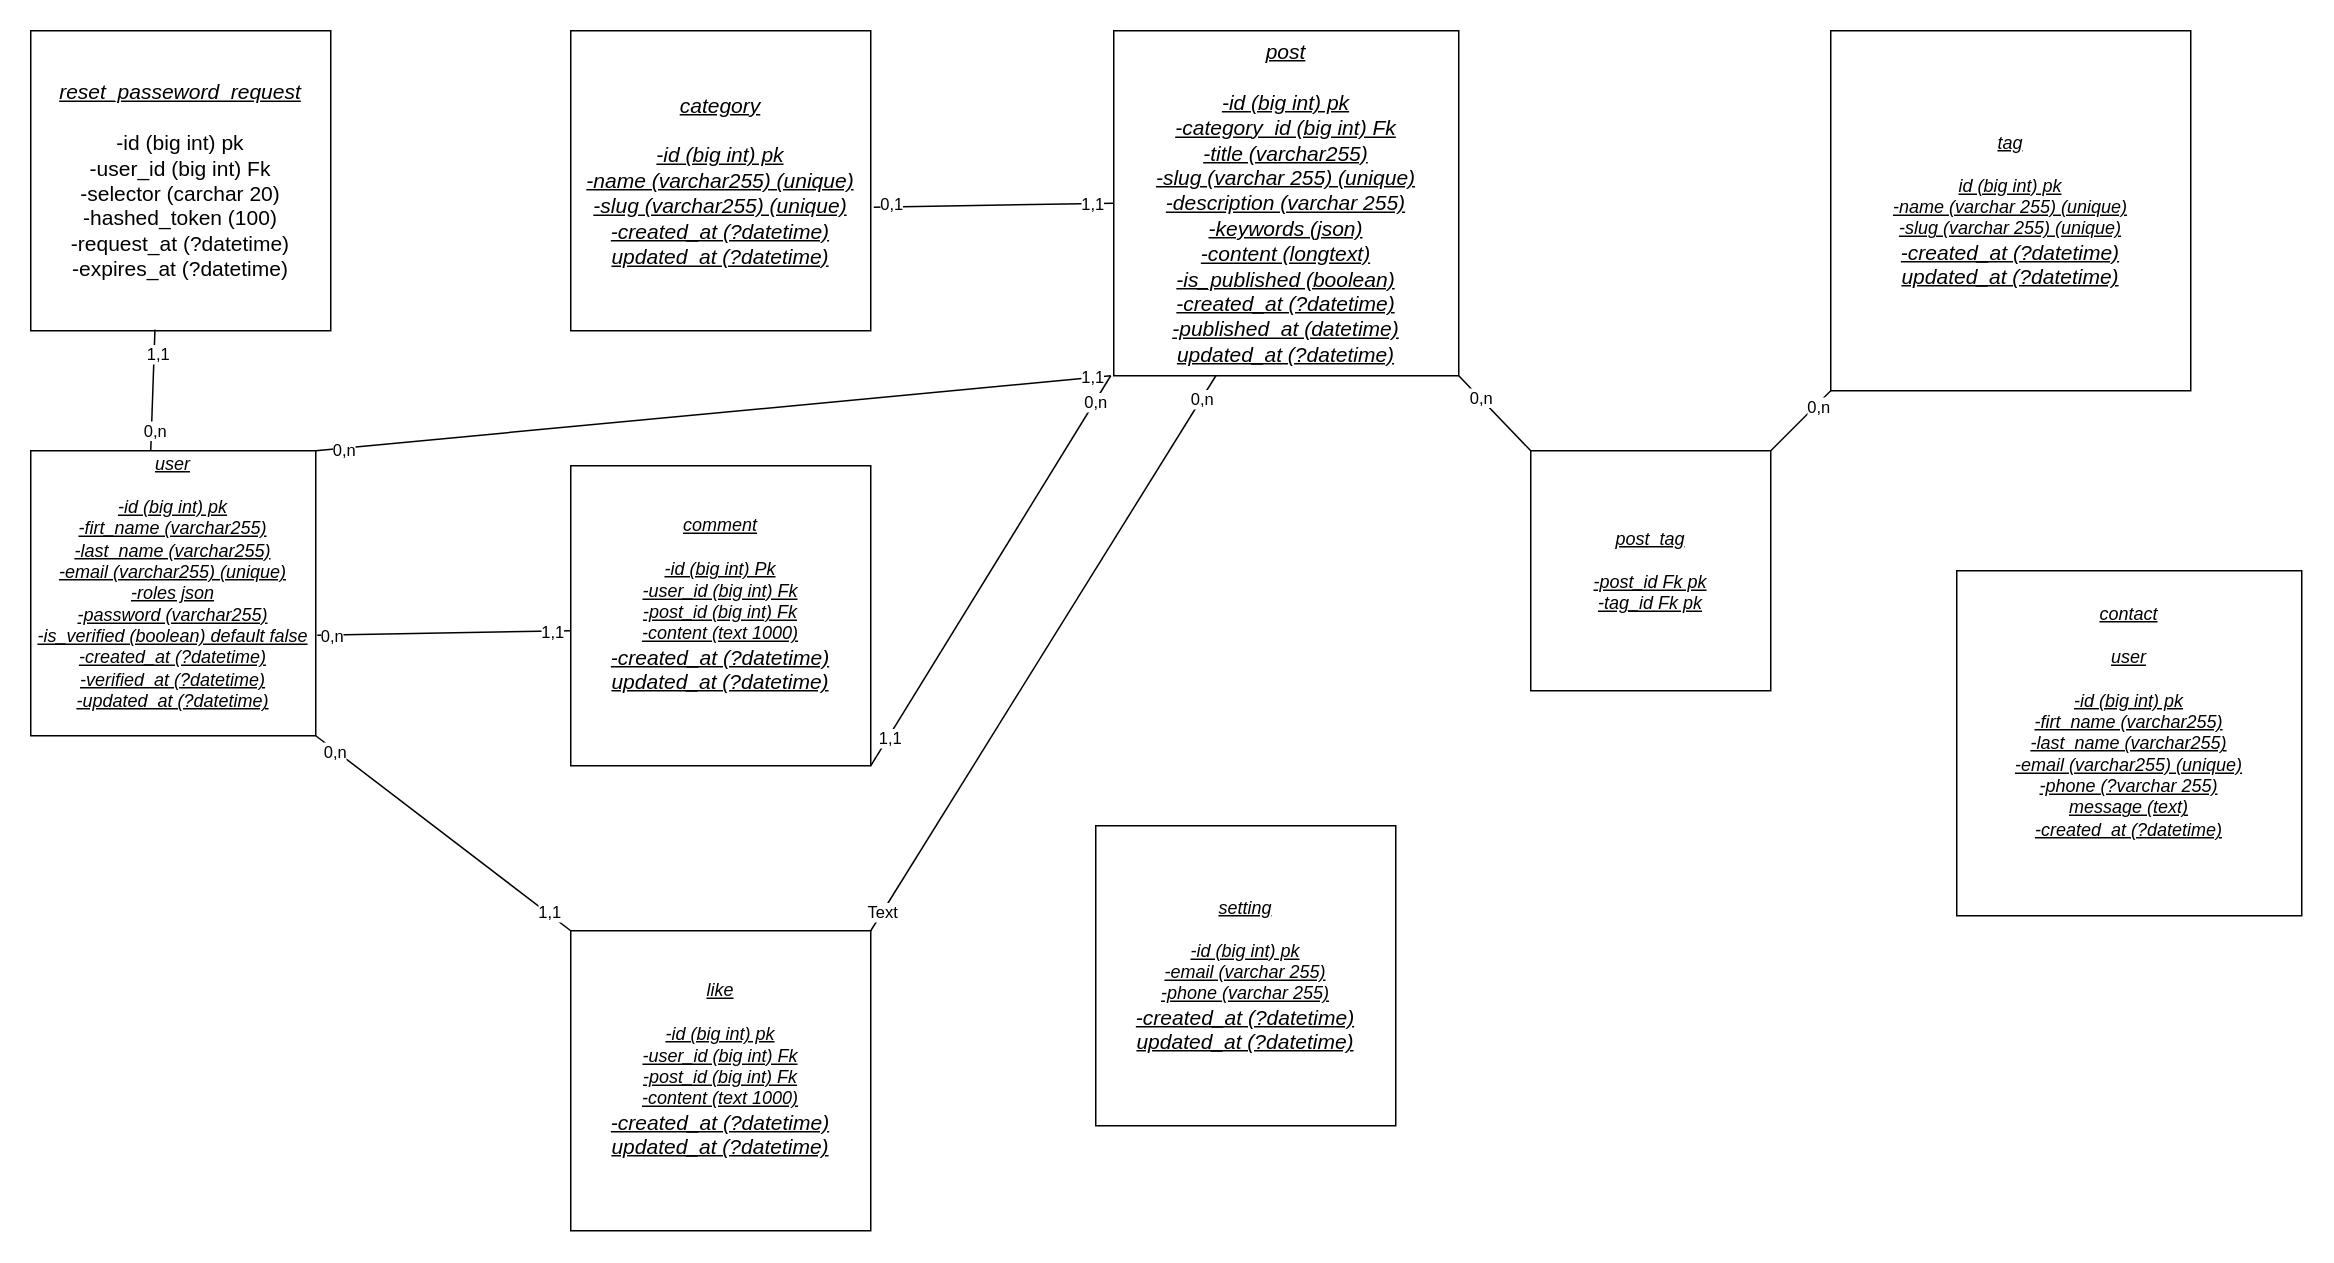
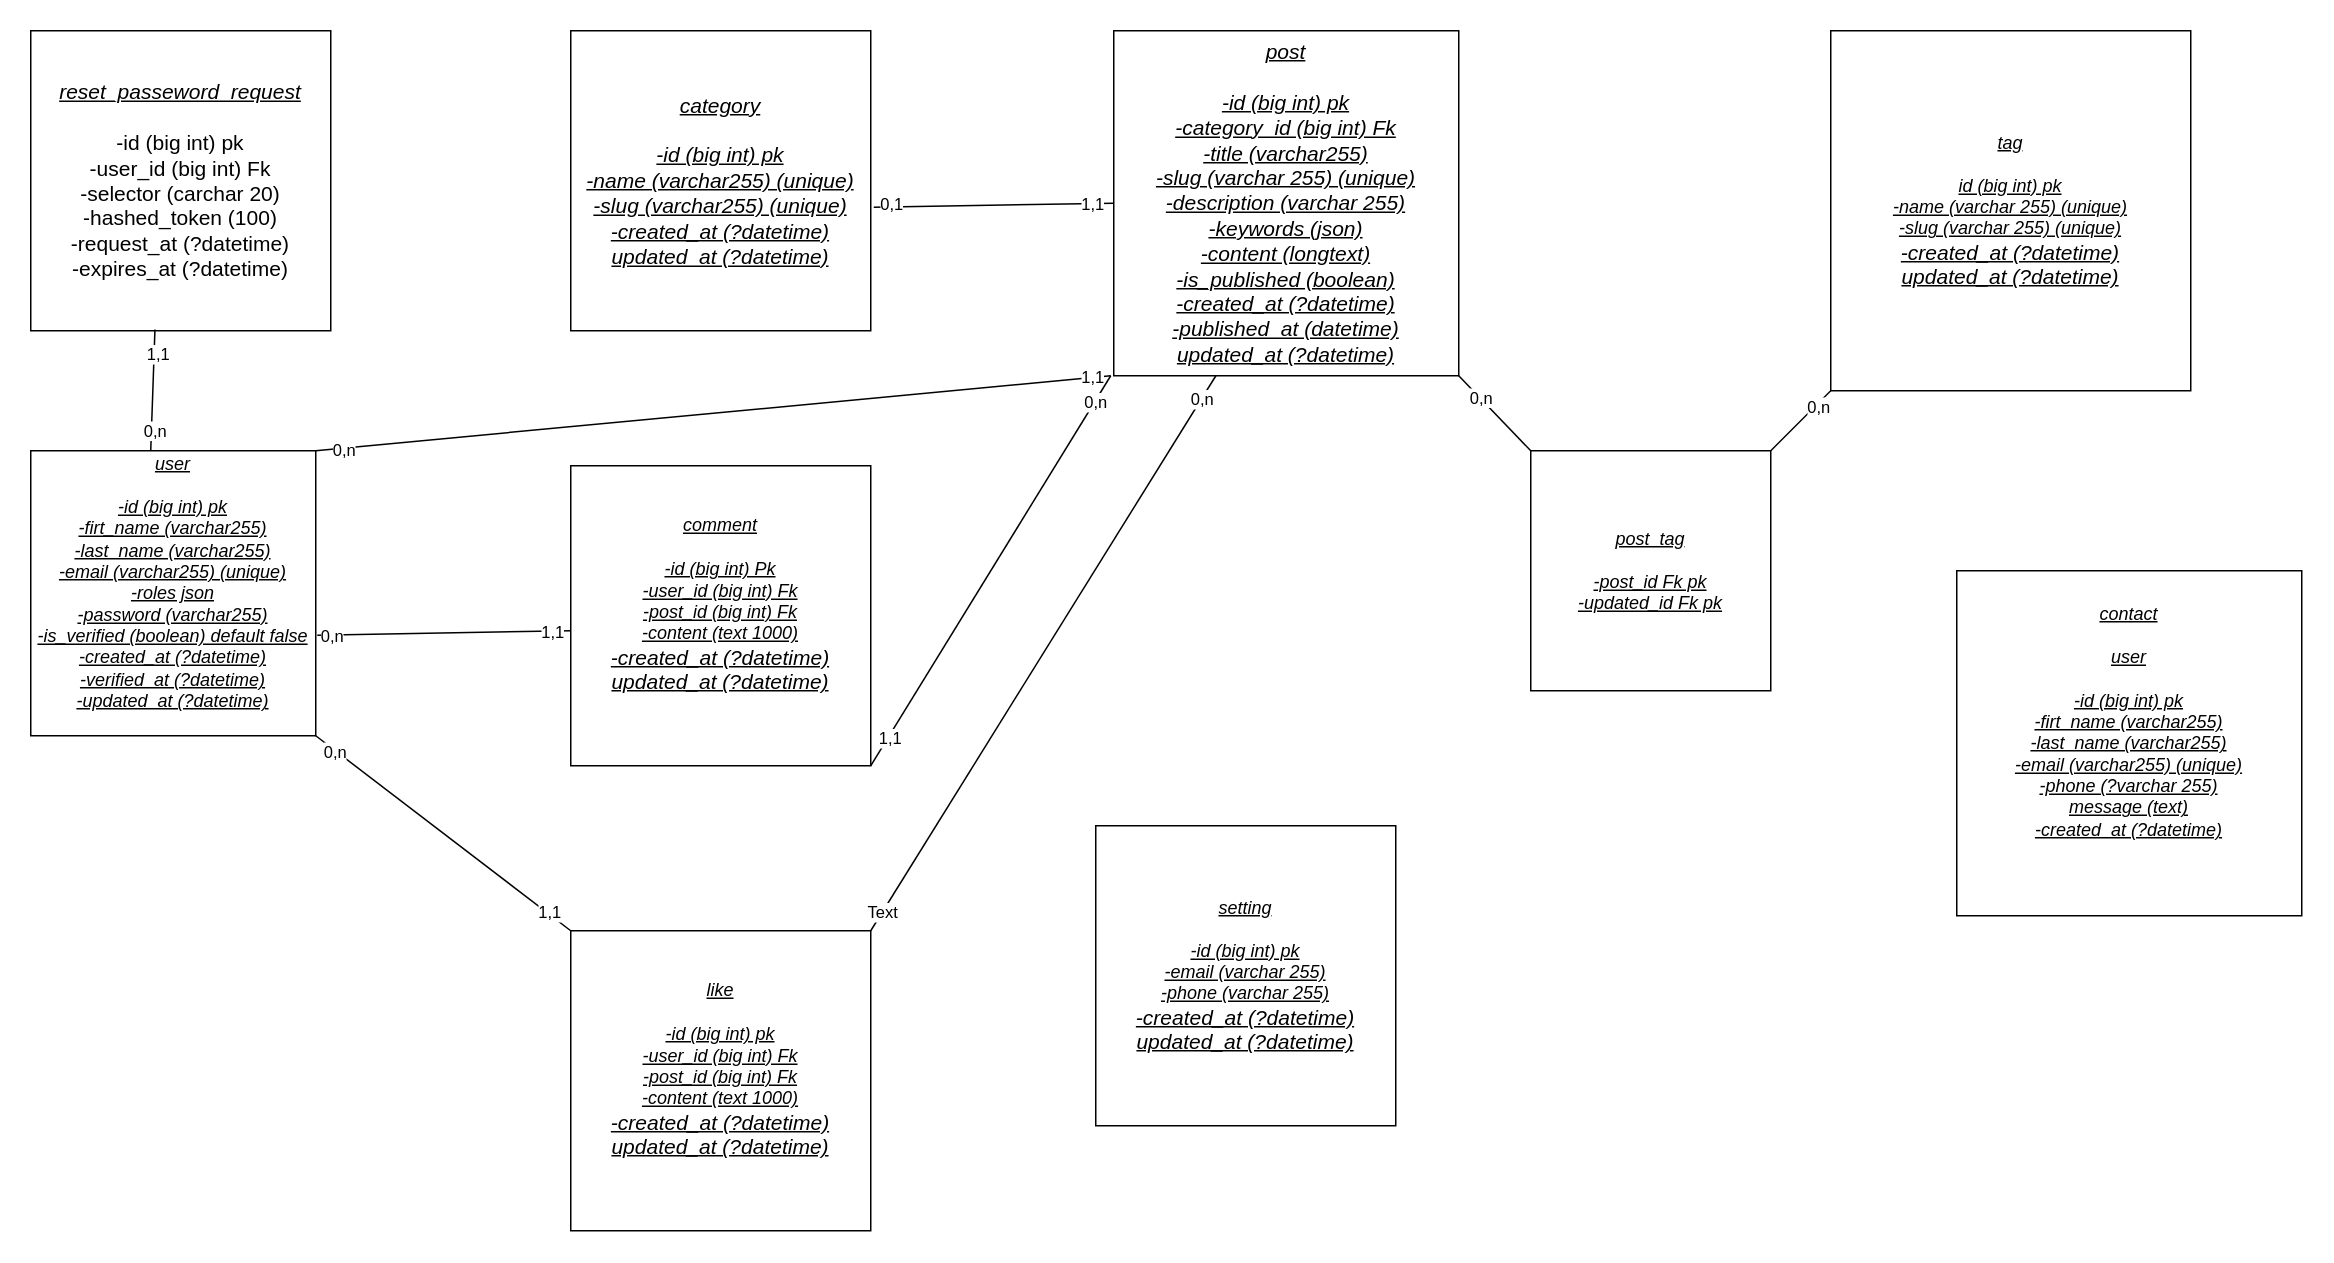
node "post_tag -post_id Fk pk -tag_id Fk pk": label "post_tag -post_id Fk pk -tag_id Fk pk" -> "post_tag -post_id Fk pk -updated_id Fk pk"
